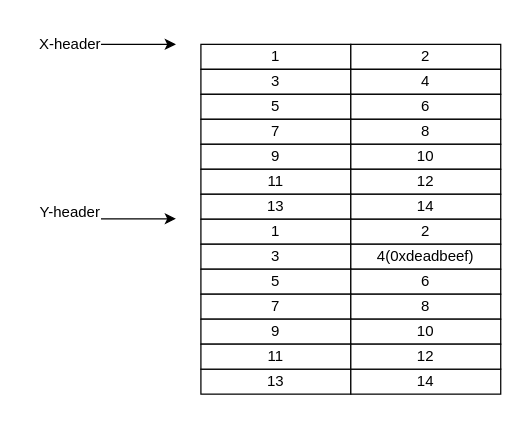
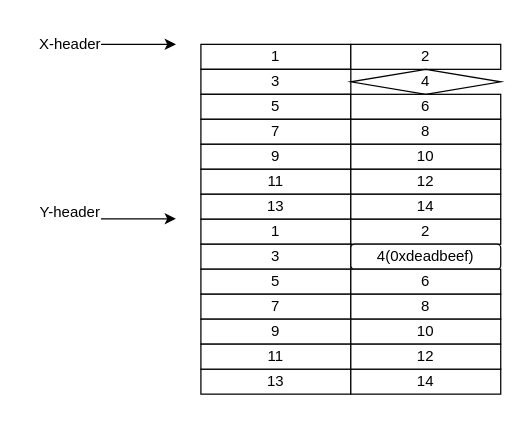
node "4": shape rectangle -> diamond
node "4(0xdeadbeef)": shape rectangle -> rounded rectangle
